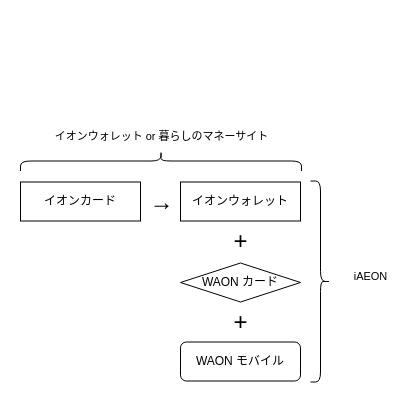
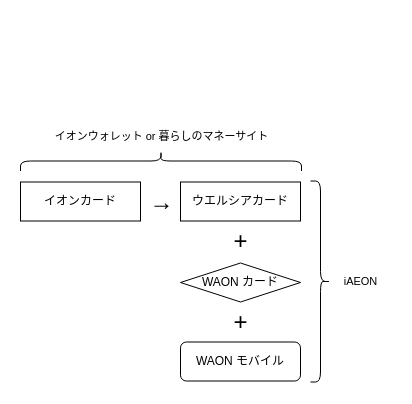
node "イオンウォレット": label "イオンウォレット" -> "ウエルシアカード"
node "iAEON": moved (371, 277) -> (361, 282)
